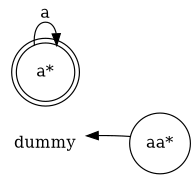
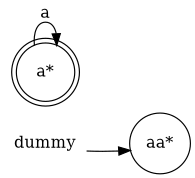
edge "aa*" -> "dummy": reversed
